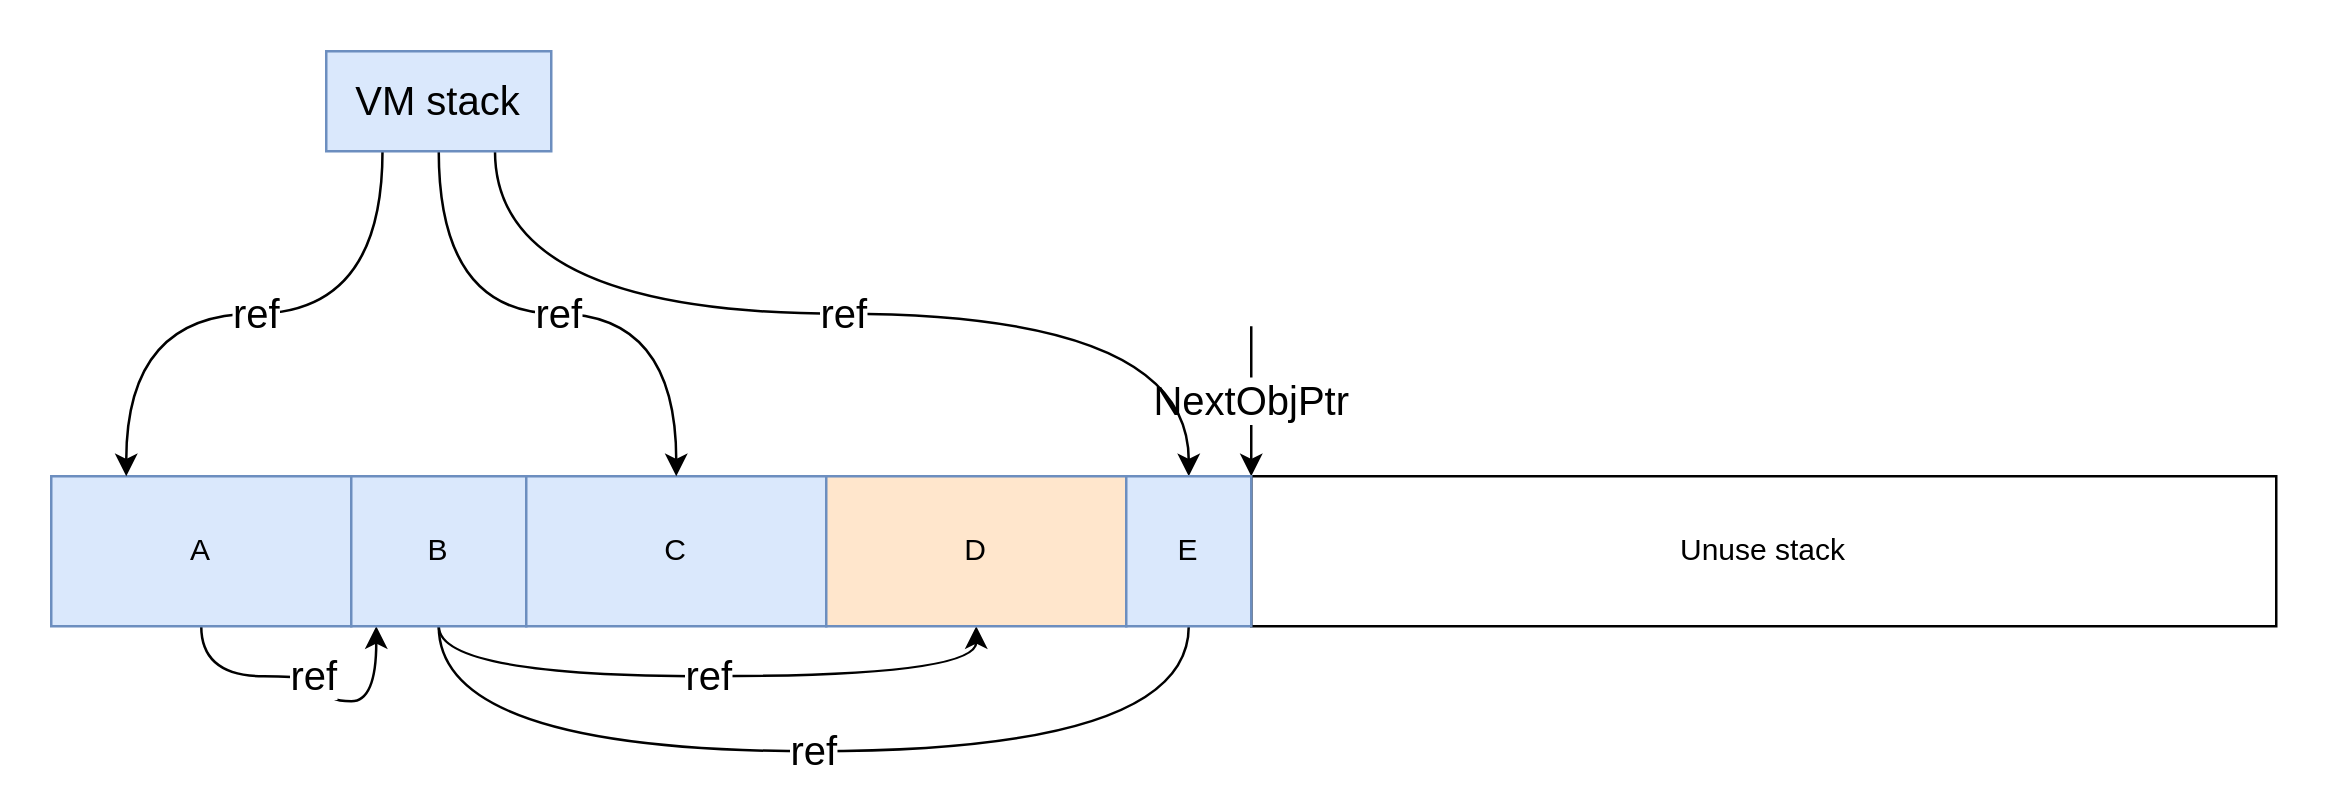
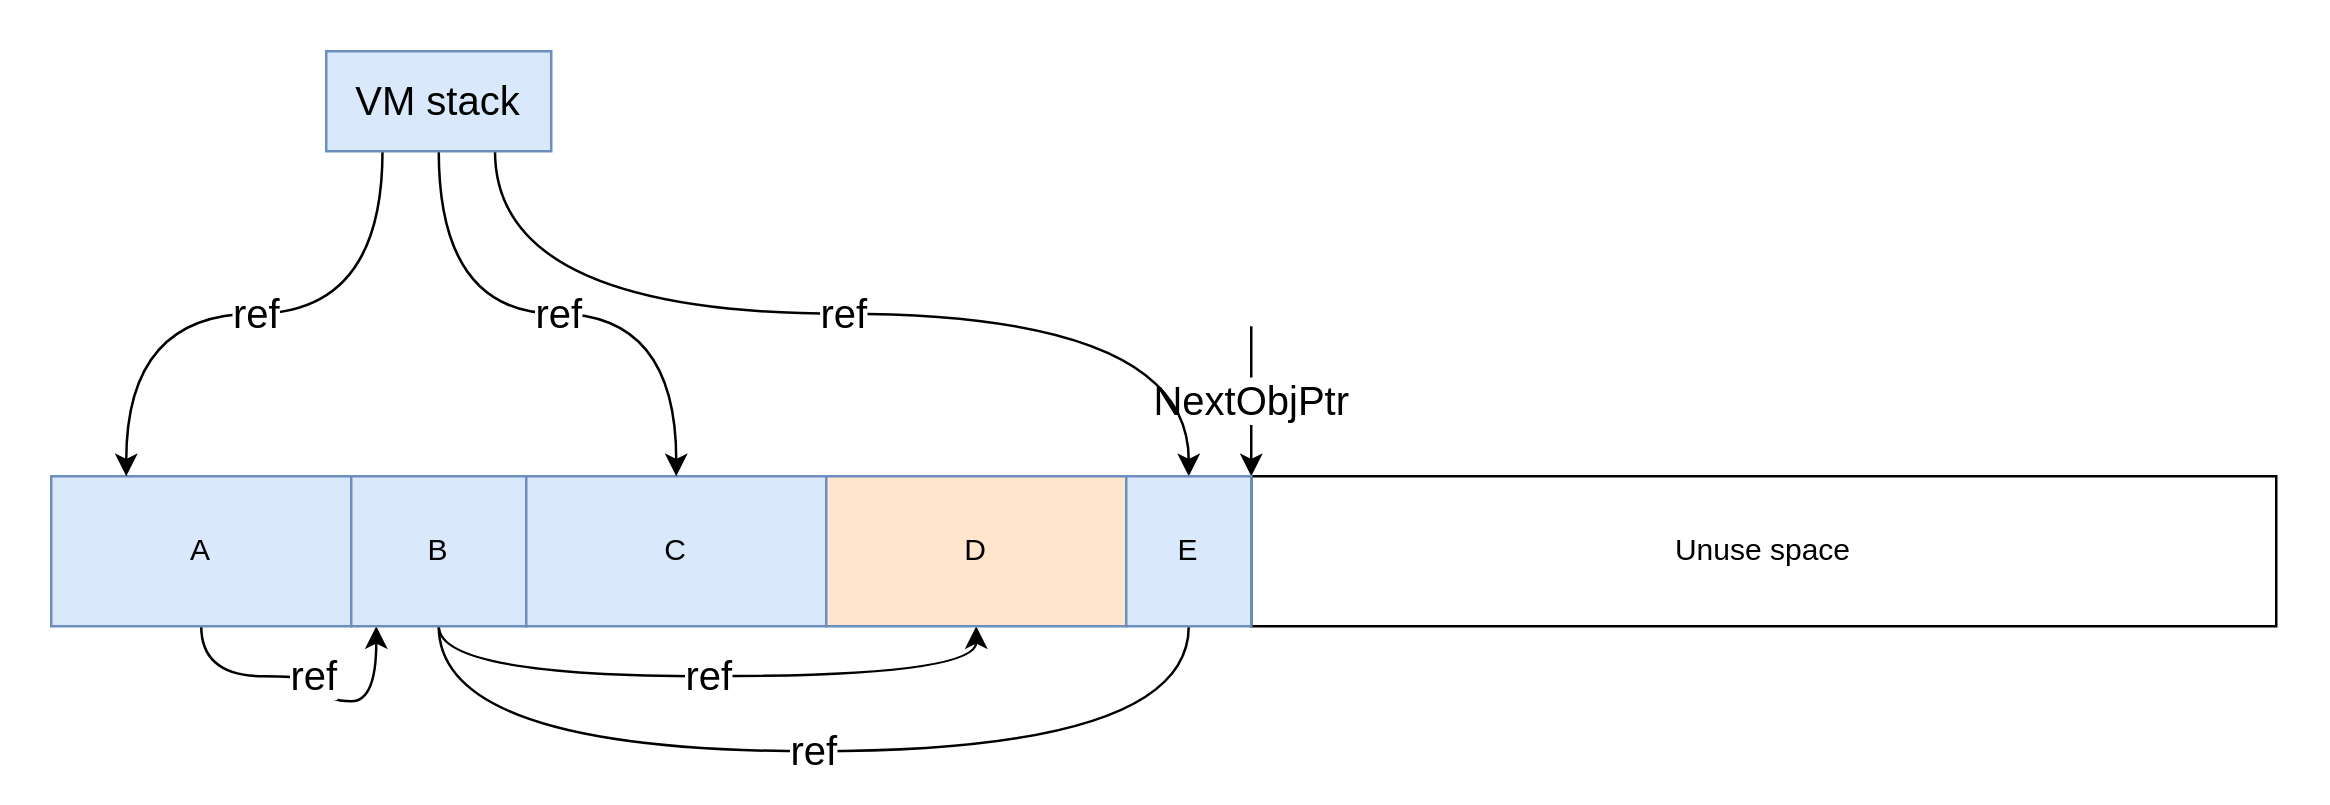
node "Unuse stack": label "Unuse stack" -> "Unuse space"
